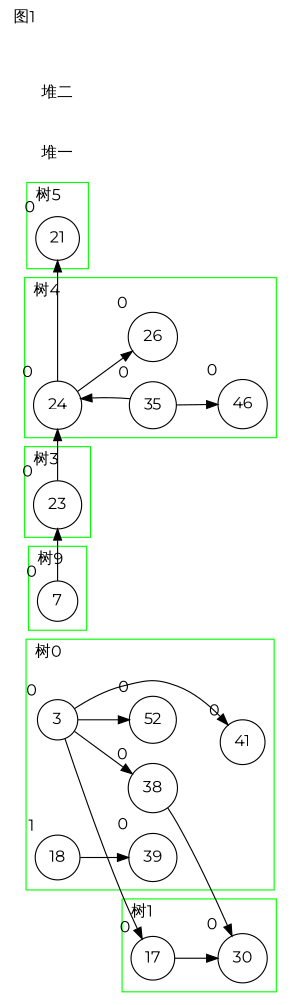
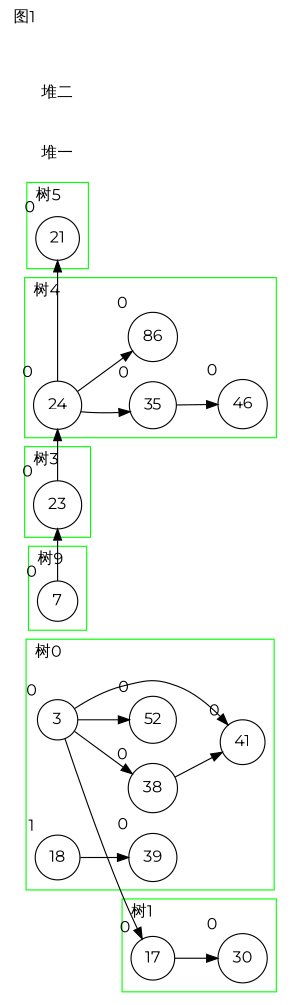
node "26 0": label "26 0" -> "86 0"
edge "35 0" -> "24 0": reversed
edge "38 0" -> "30 0": now "38 0" -> "41 0"
